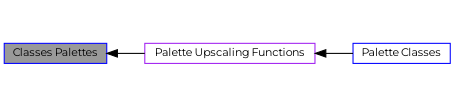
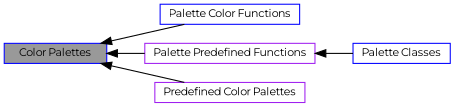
node "Palette Color Functions": added
node "Classes Palettes": label "Classes Palettes" -> "Color Palettes"
node "Palette Upscaling Functions": label "Palette Upscaling Functions" -> "Palette Predefined Functions"
node "Predefined Color Palettes": added
